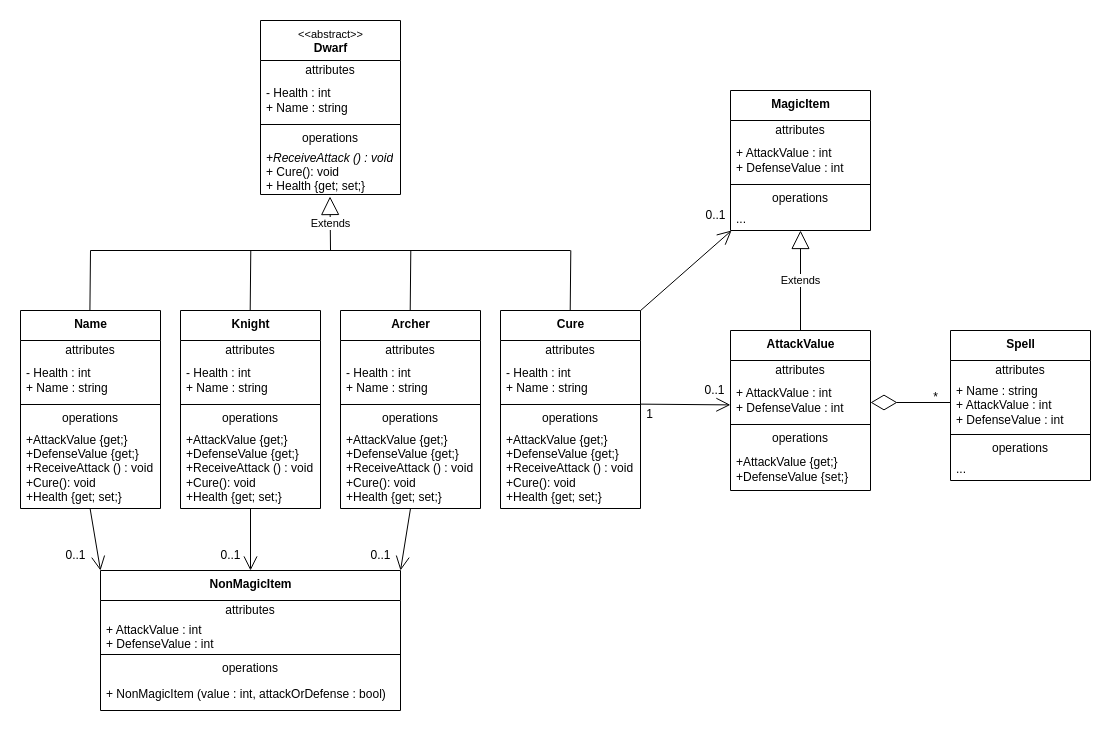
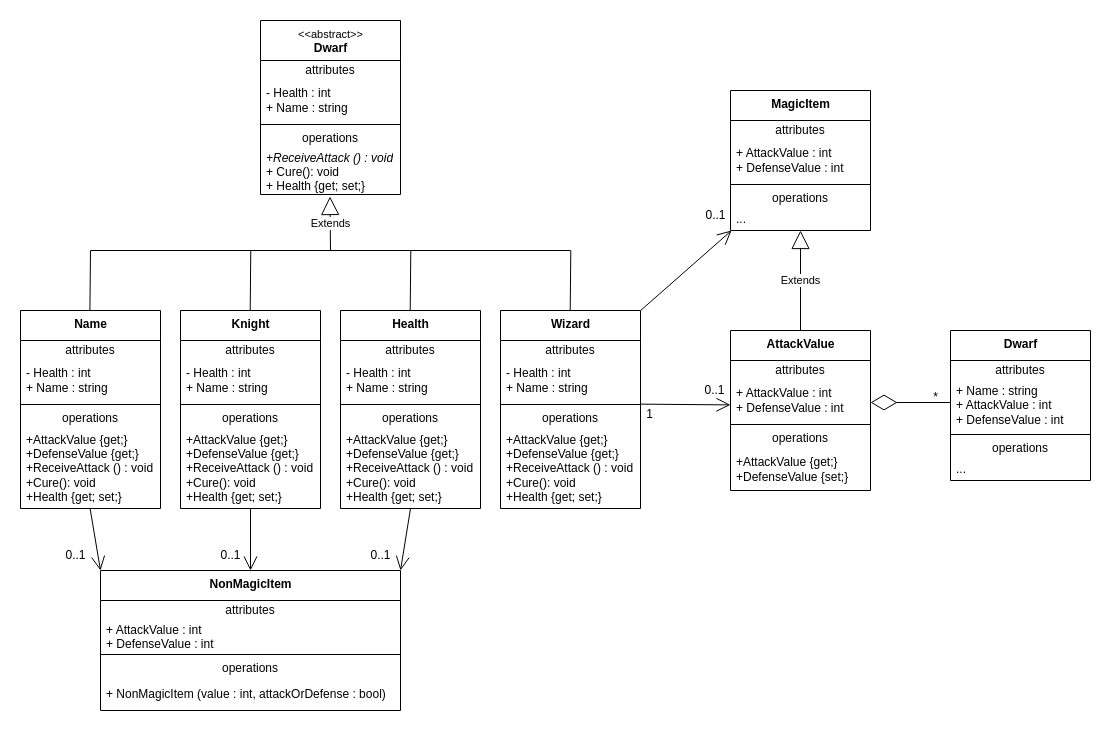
node "Archer": label "Archer" -> "Health"
node "Cure": label "Cure" -> "Wizard"
node "Spell": label "Spell" -> "Dwarf"
